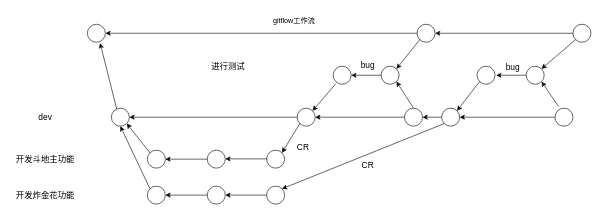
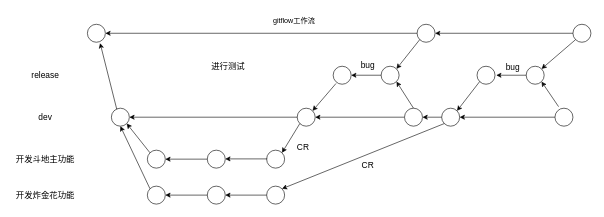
node "release": added
